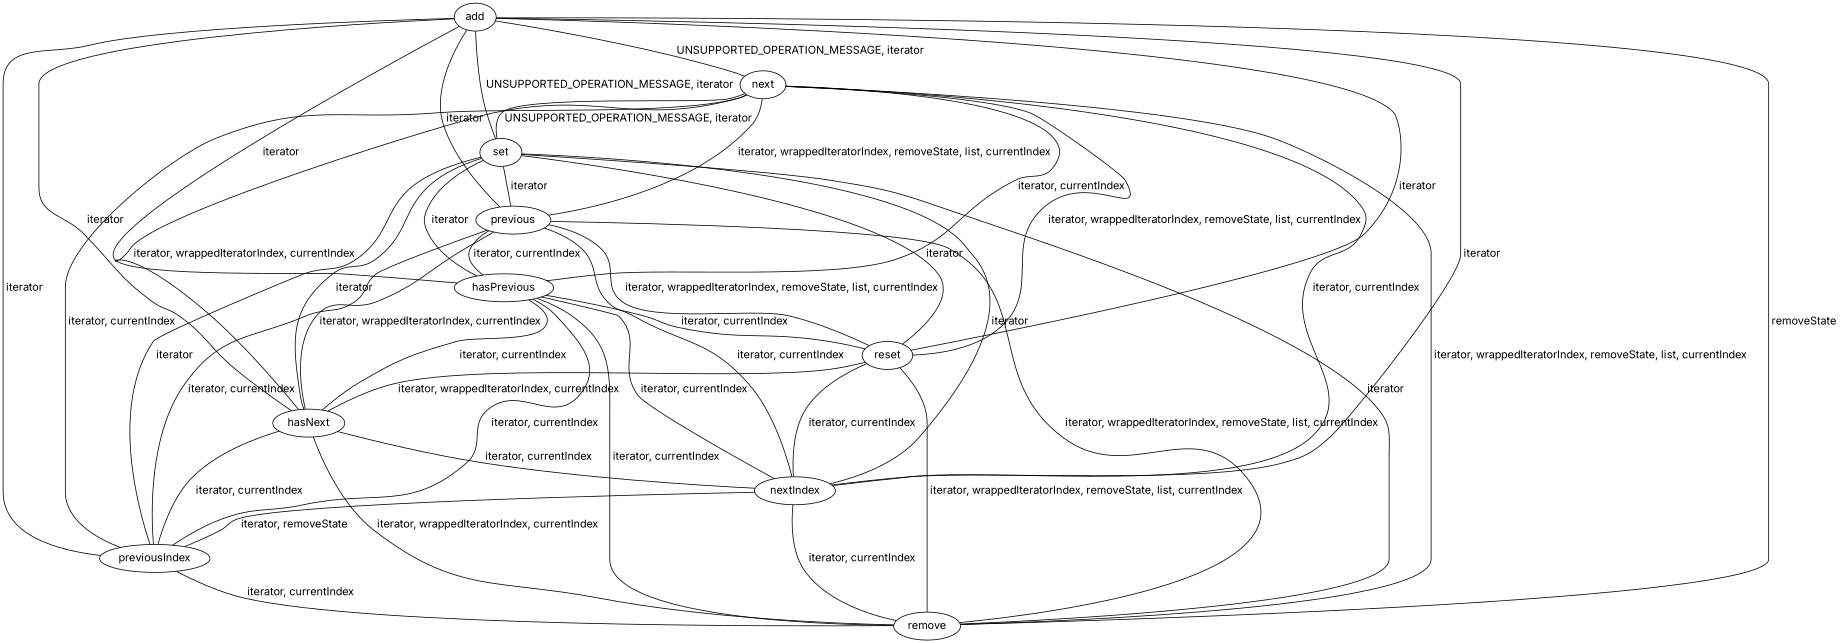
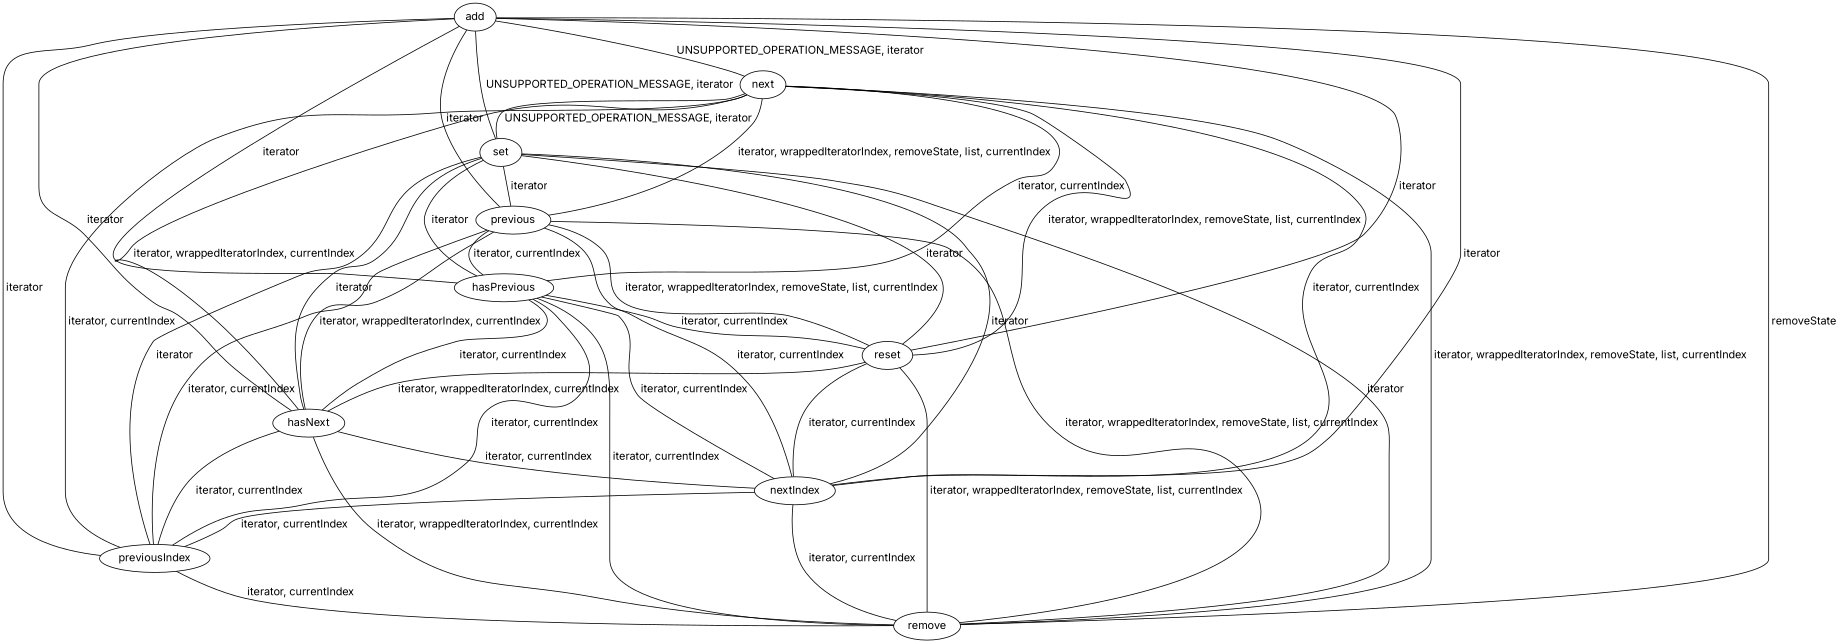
edge "nextIndex" -- "previousIndex": label " iterator, removeState" -> " iterator, currentIndex"
